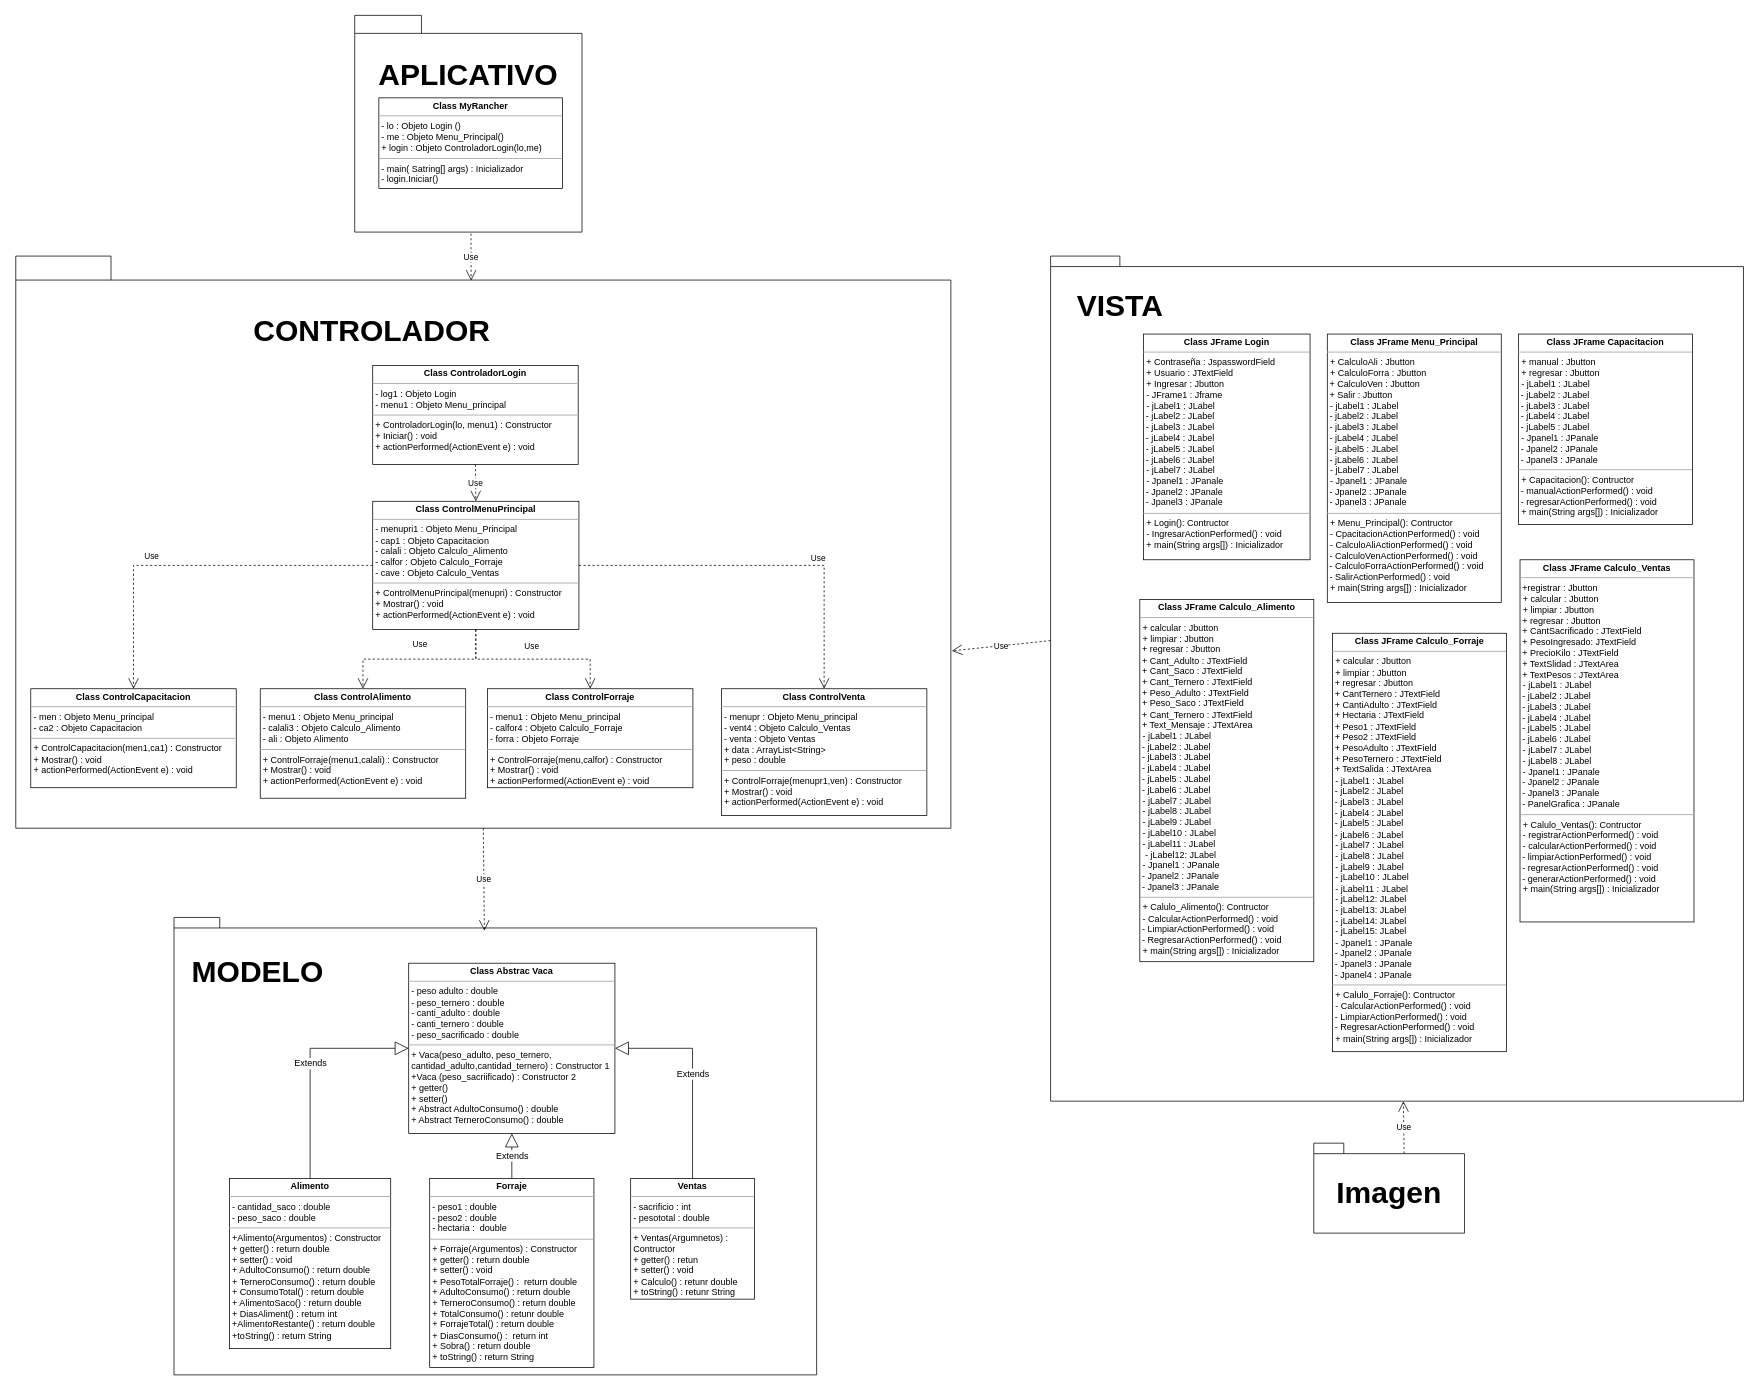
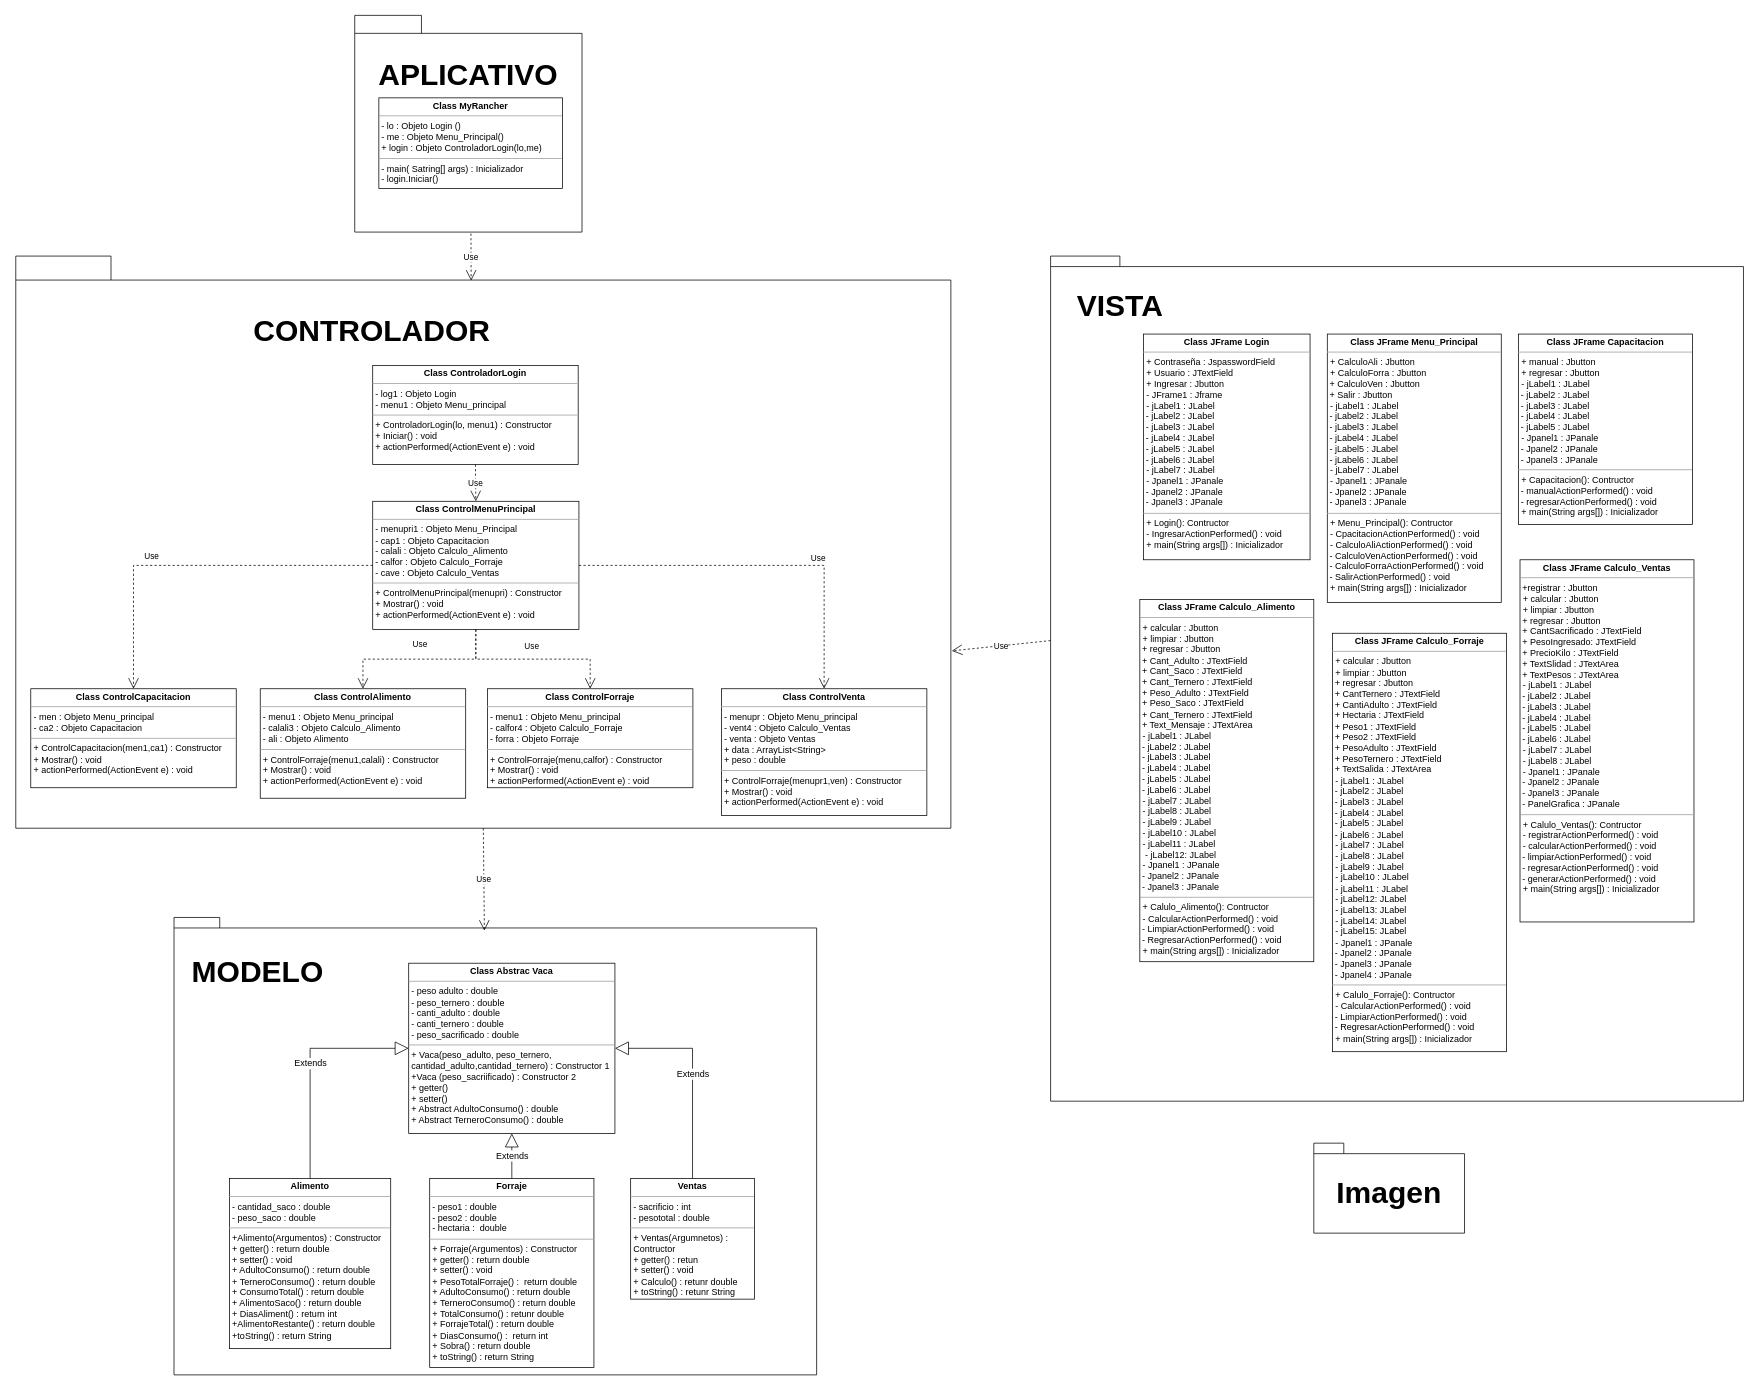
edge "Imagen" -> "VISTA": removed, label "Use"
